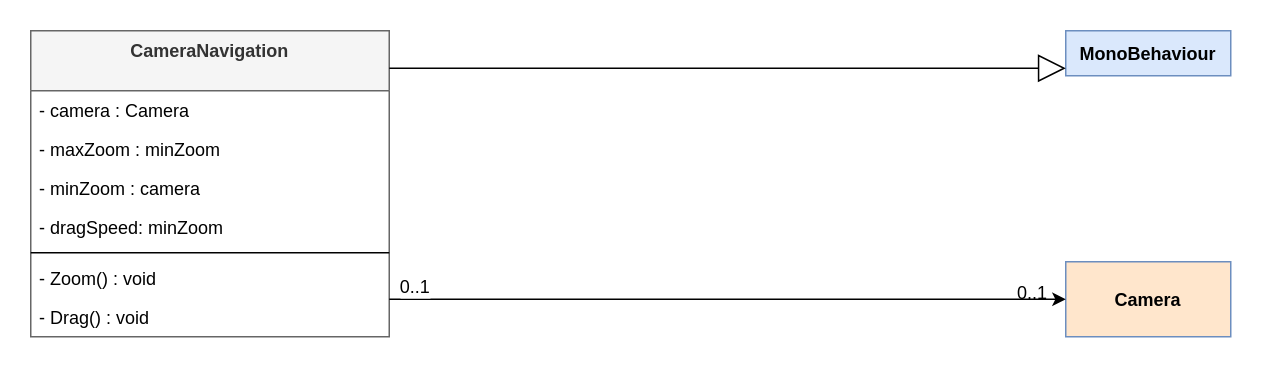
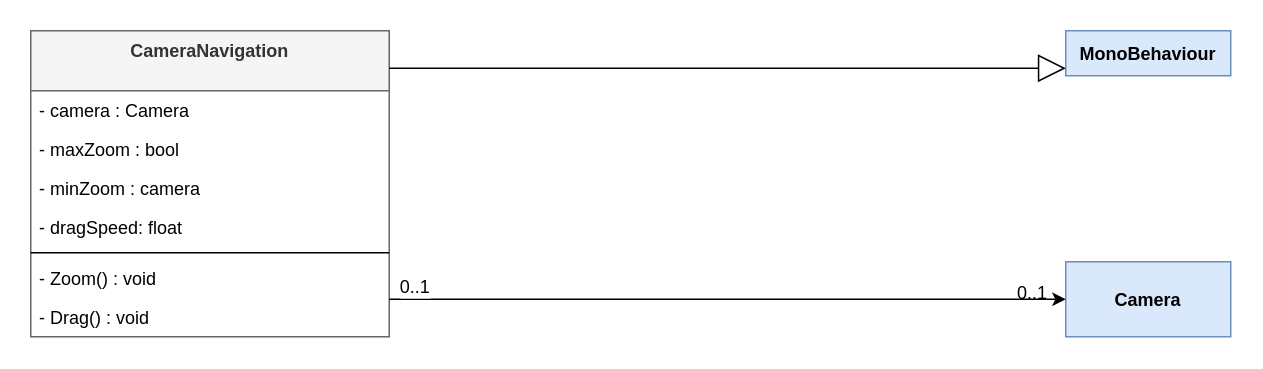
node "- maxZoom : minZoom": label "- maxZoom : minZoom" -> "- maxZoom : bool"
node "- dragSpeed: minZoom": label "- dragSpeed: minZoom" -> "- dragSpeed: float"
node "Camera": fillcolor #ffe6cc -> #dae8fc
